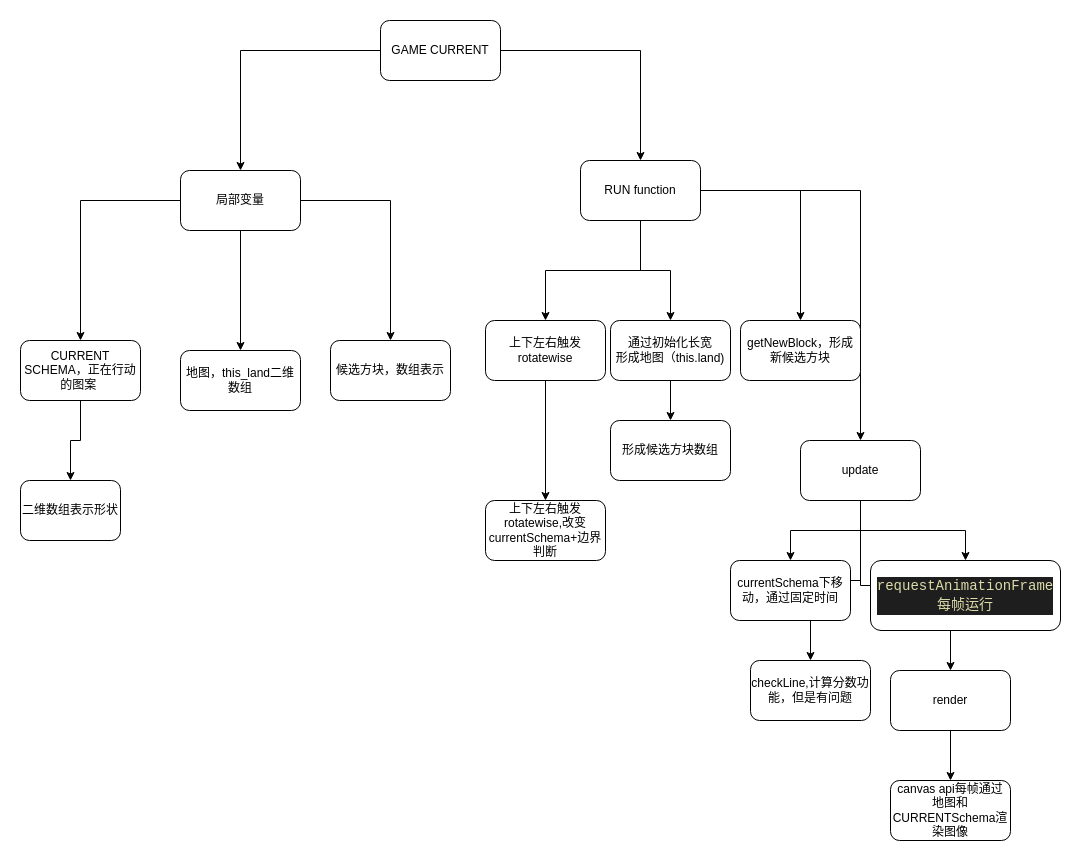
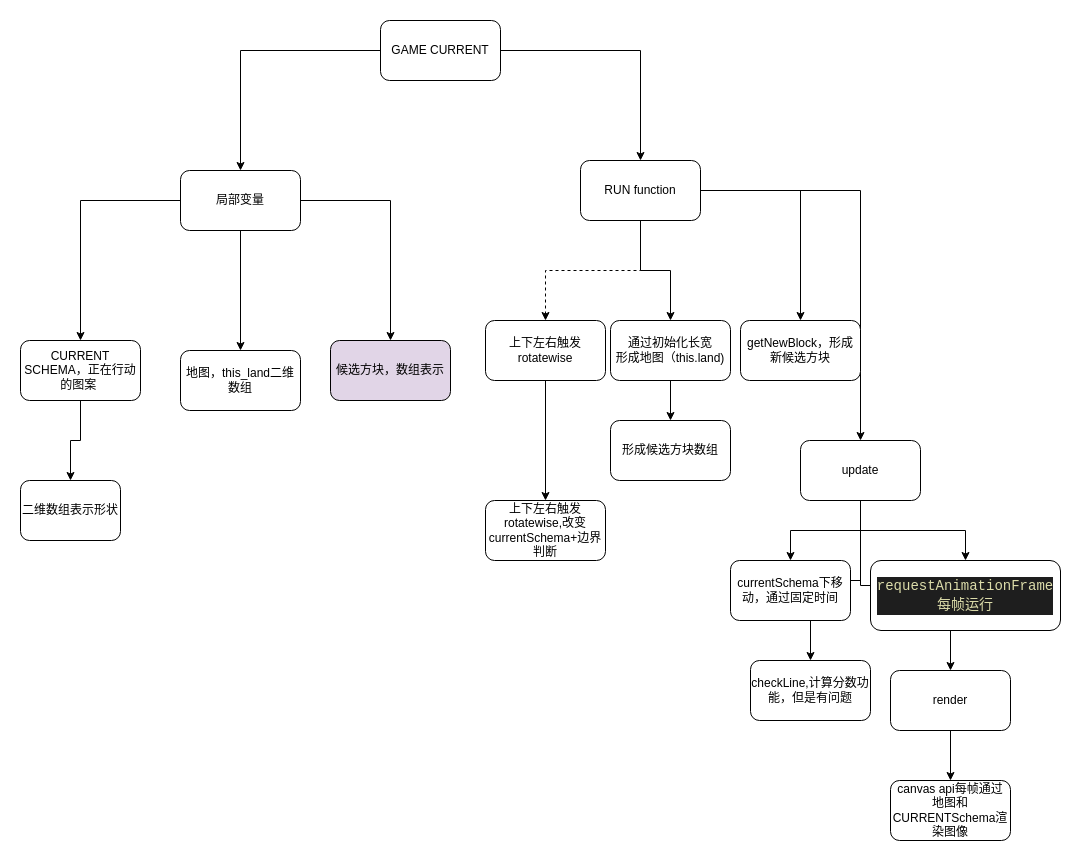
edge "RUN function" -> "上下左右触发rotatewise": style solid -> dashed
node "候选方块，数组表示": fillcolor #ffffff -> #e1d5e7
